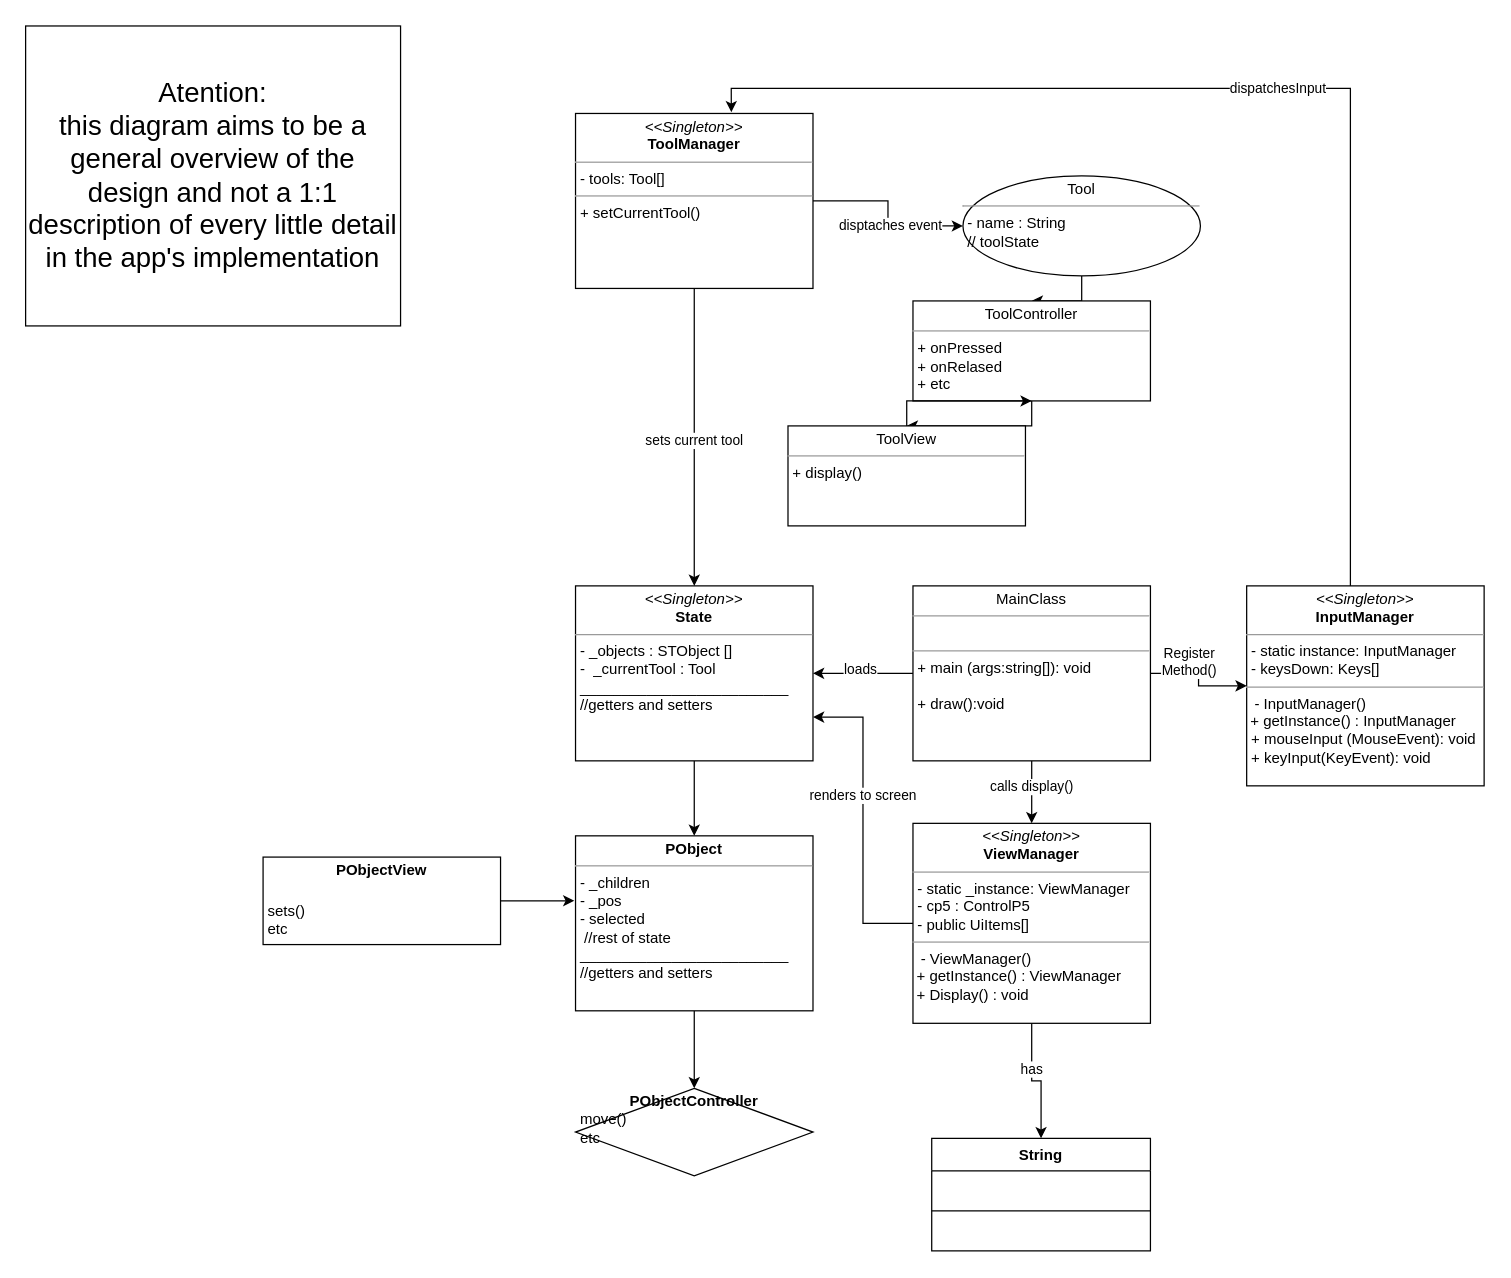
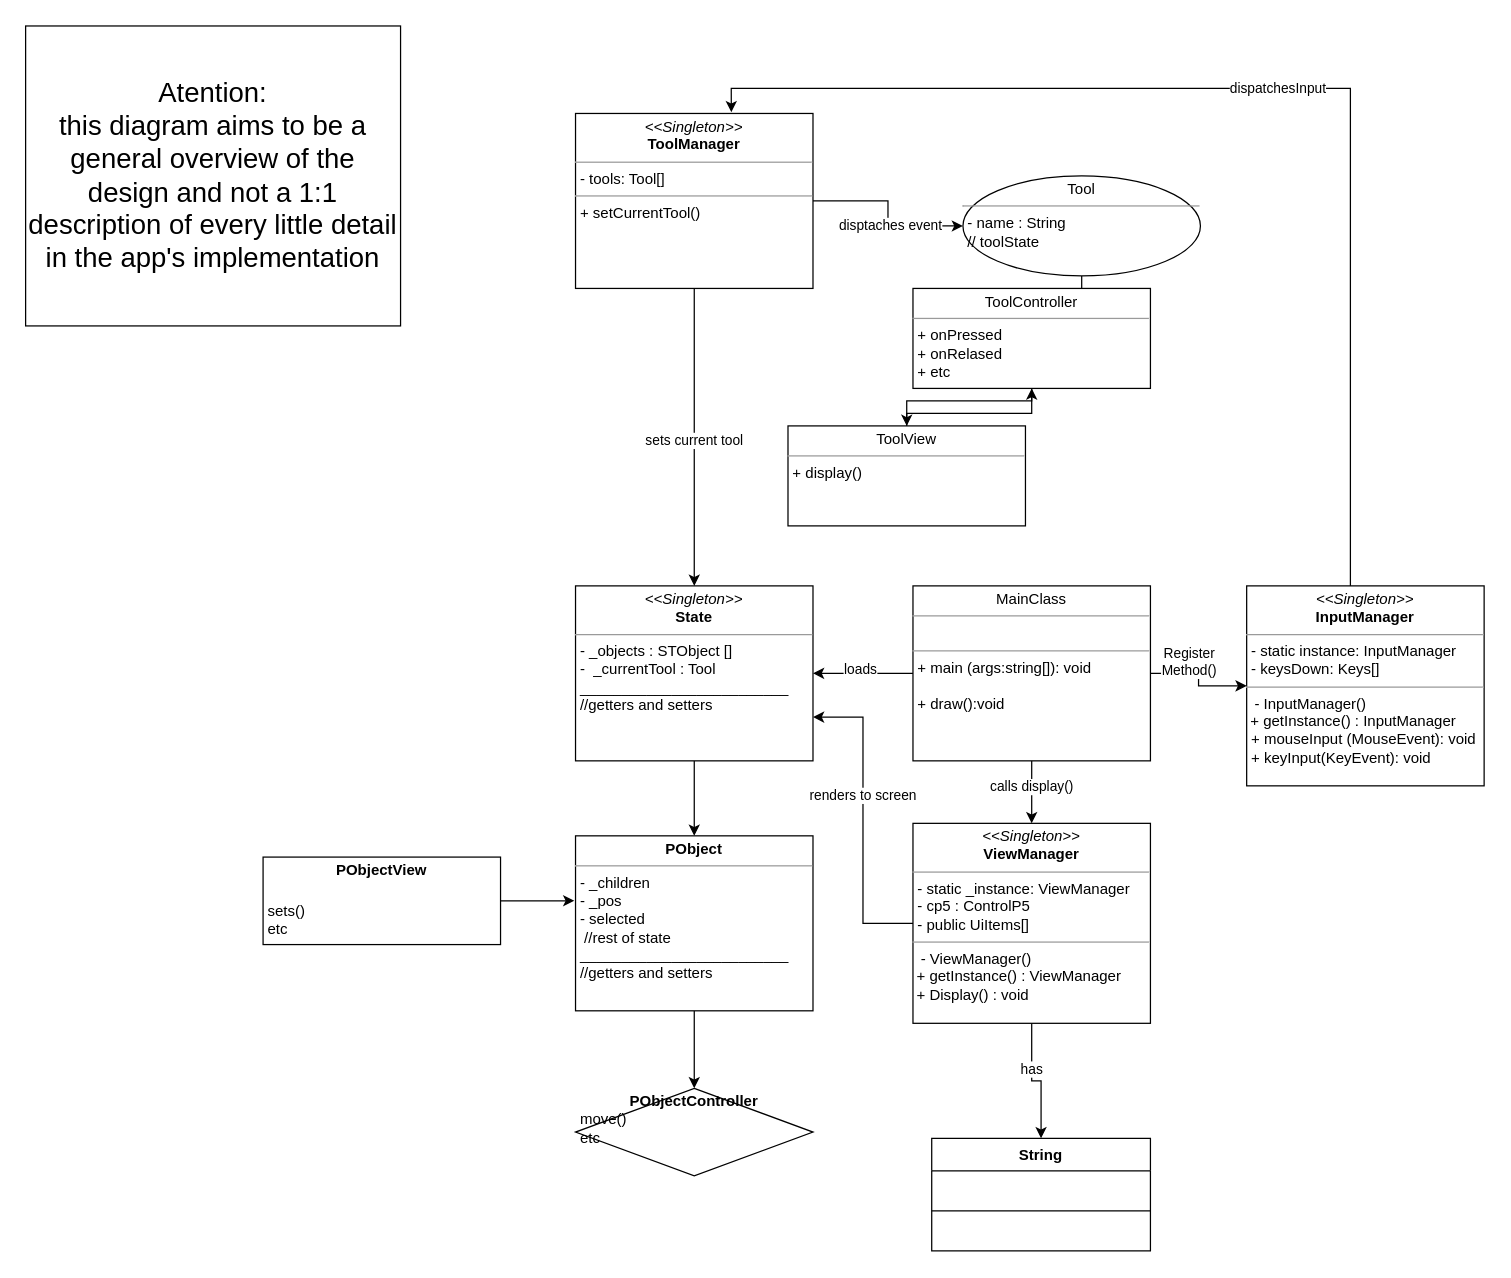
node "ToolController + onPressed + onRelased + etc": moved (1032, 351) -> (1032, 338)
